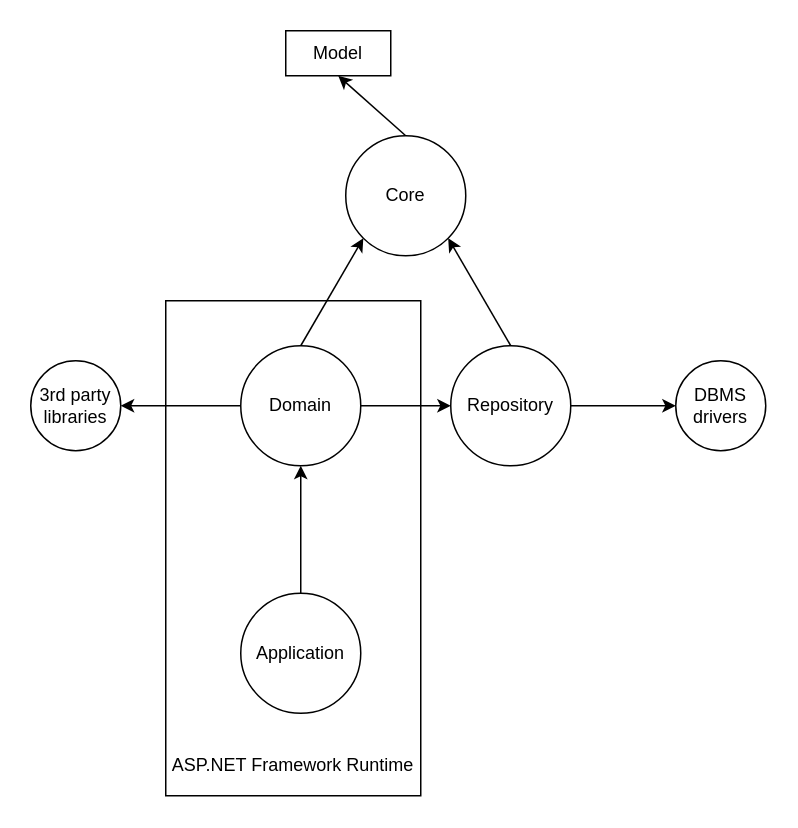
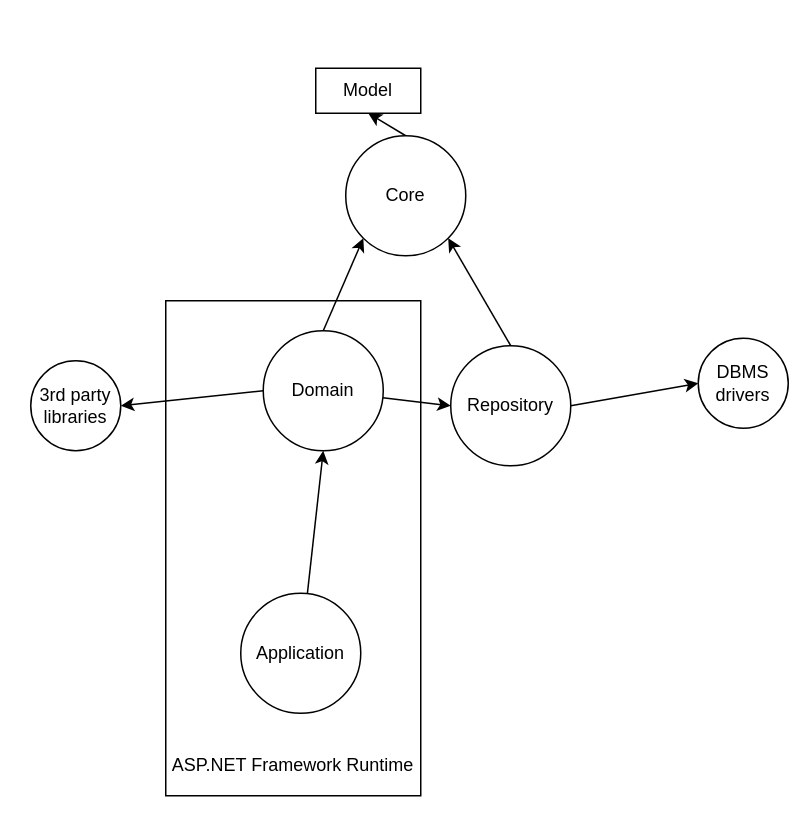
node "Model": moved (338, 53) -> (368, 91)
node "Domain": moved (301, 406) -> (323, 391)
node "DBMS drivers": moved (721, 406) -> (743, 383)
